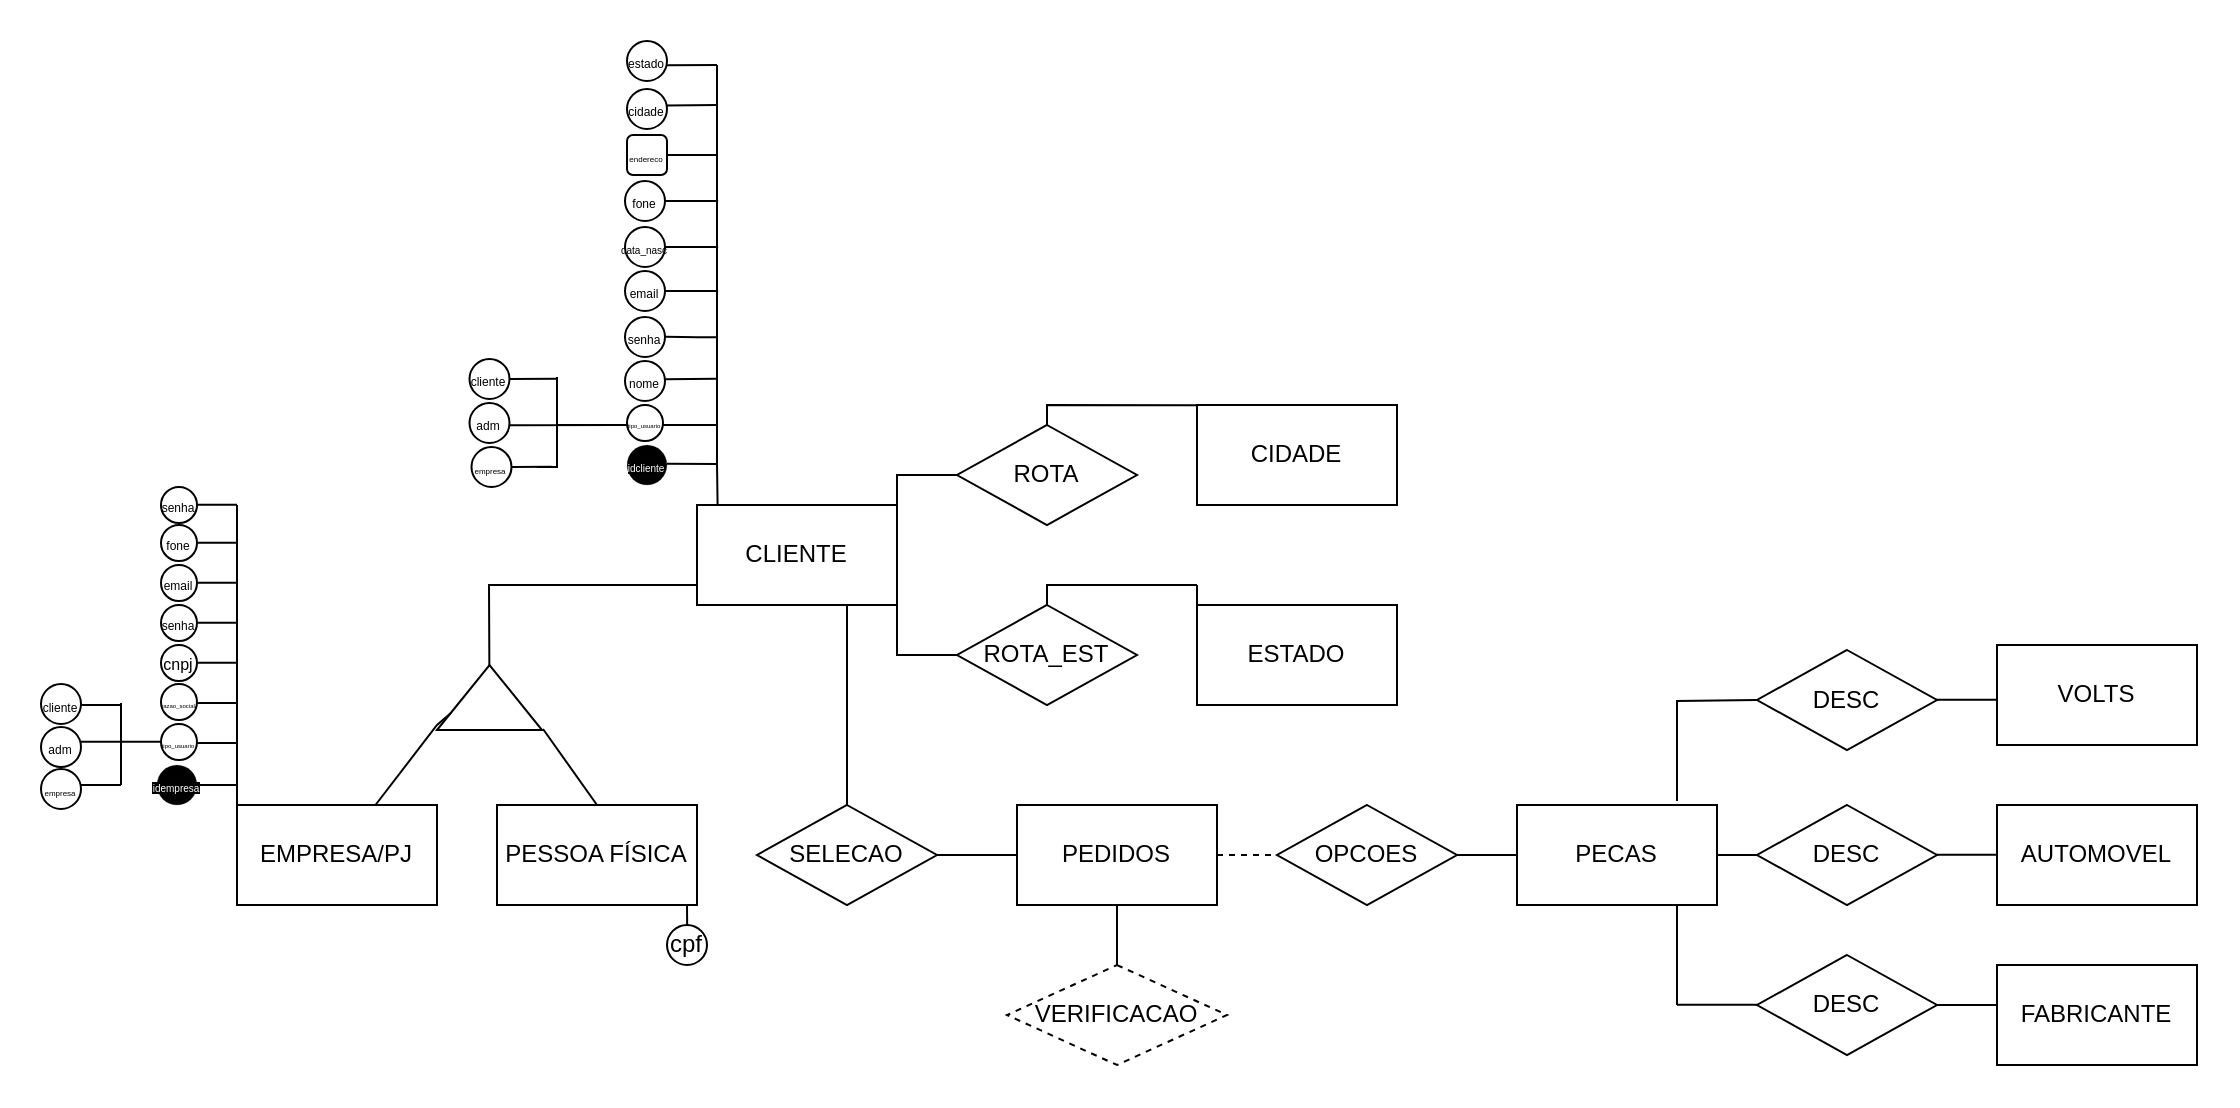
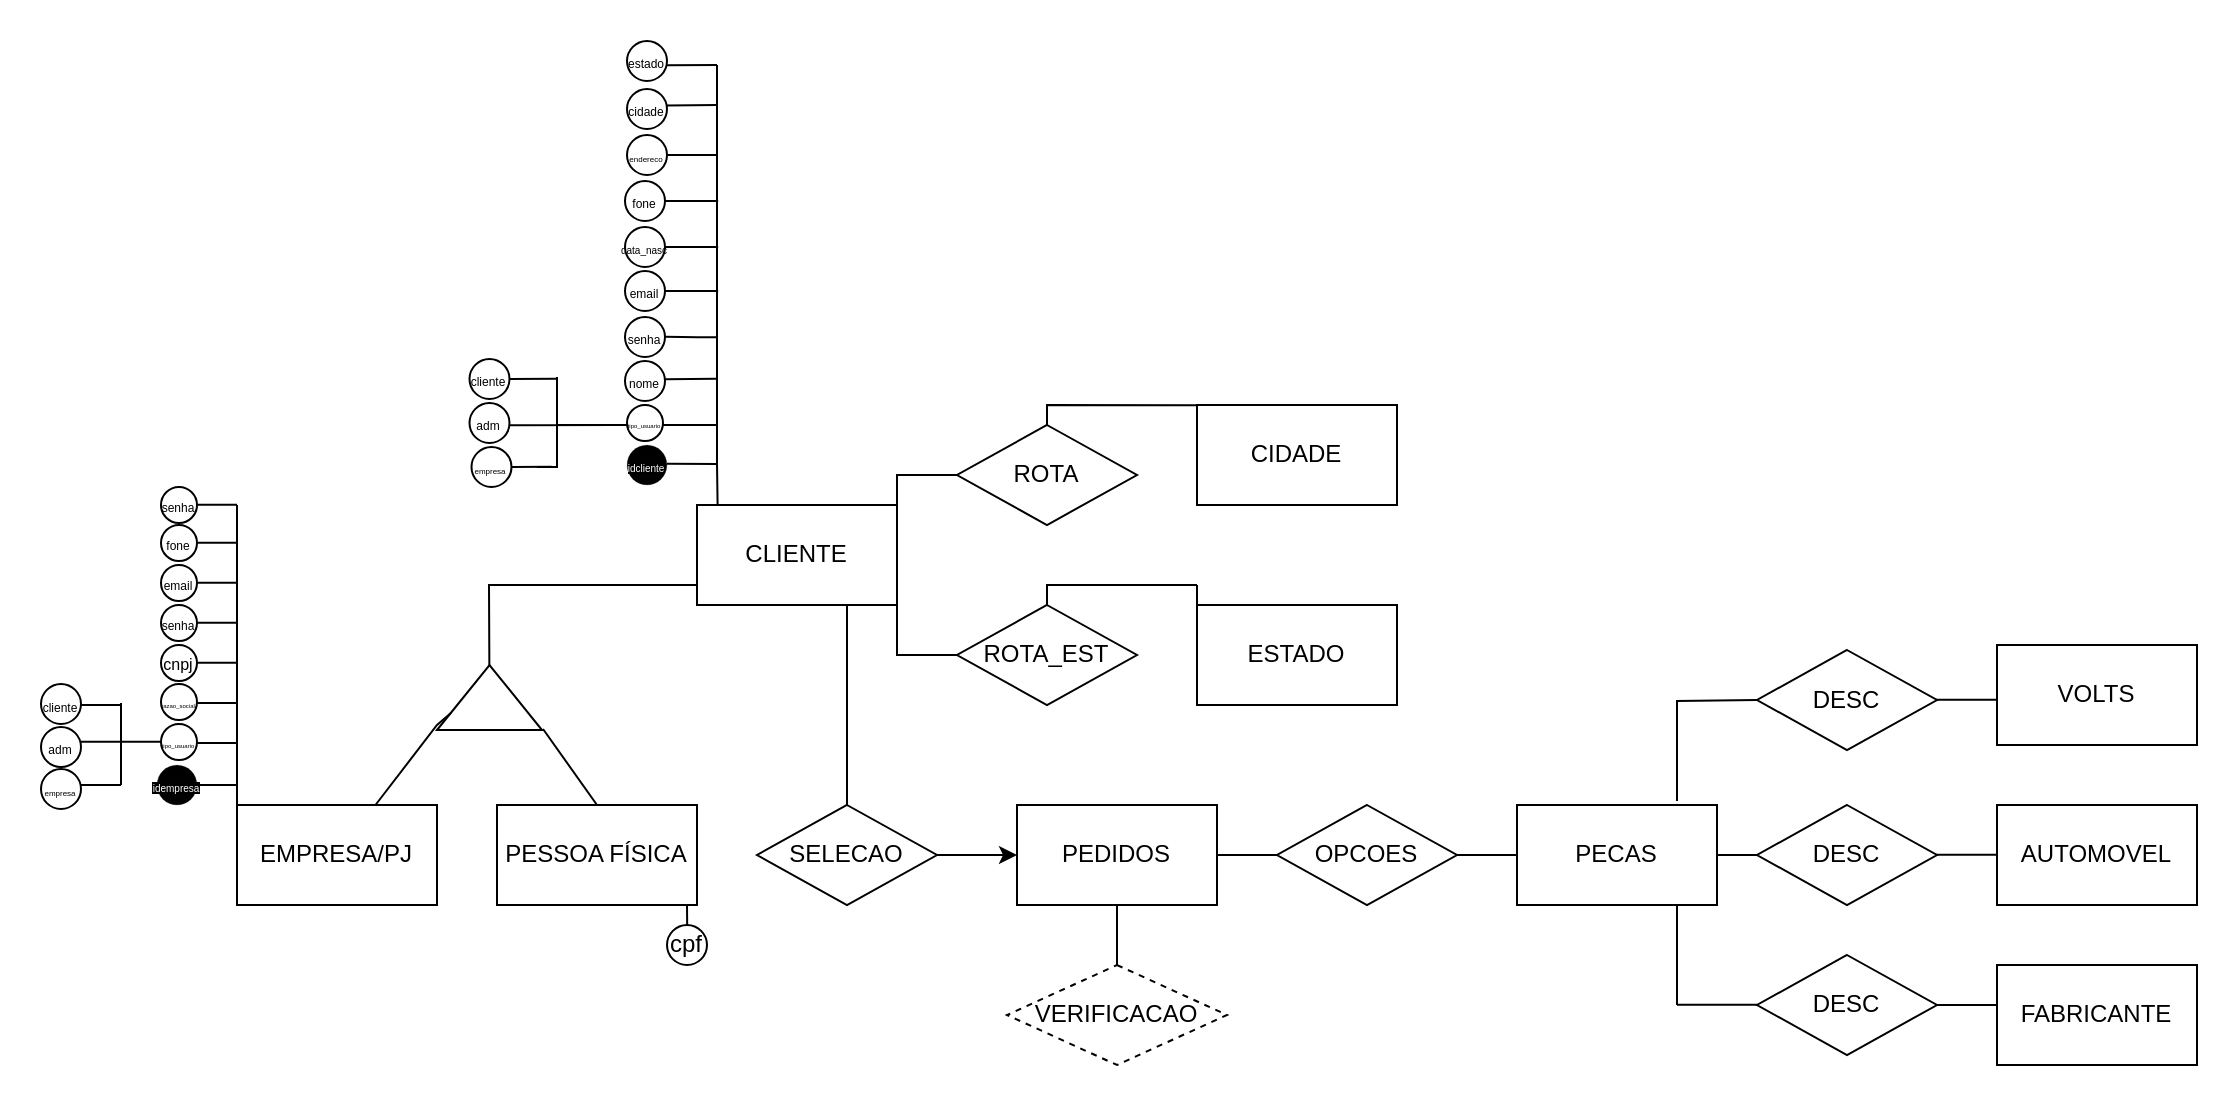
node "endereco": shape rounded rectangle -> ellipse
edge "SELECAO" -- "PEDIDOS": arrowhead none -> classic
edge "PEDIDOS" -- "OPCOES": style dashed -> solid
